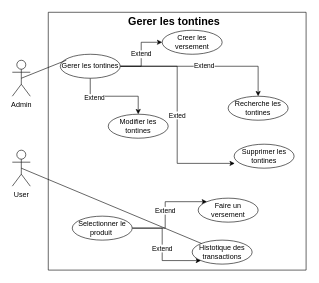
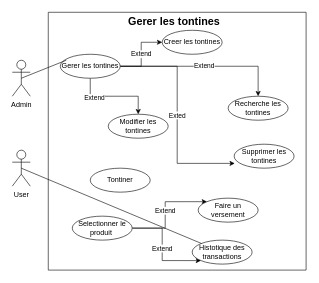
node "Creer les versement": label "Creer les versement" -> "Creer les tontines"
node "Tontiner": added
